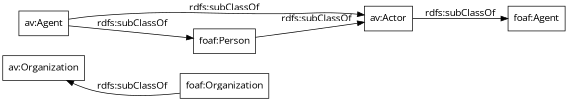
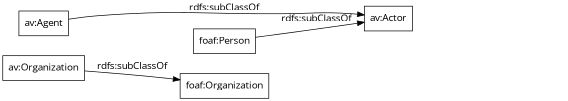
node "foaf:Agent": removed
edge "av:Agent" -> "foaf:Person": removed, label "rdfs:subClassOf"
edge "foaf:Organization" -> "av:Organization": reversed
